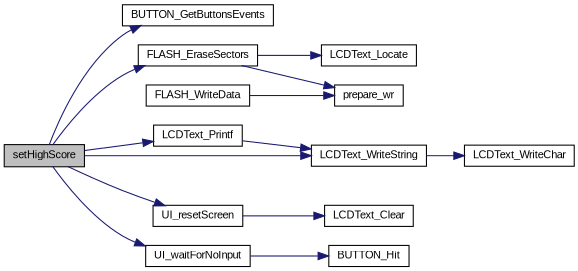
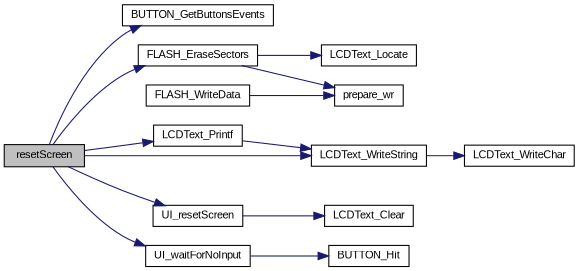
node "setHighScore": label "setHighScore" -> "resetScreen"
